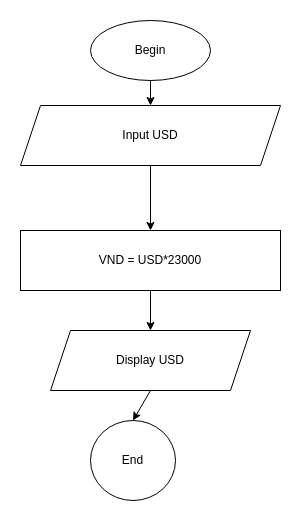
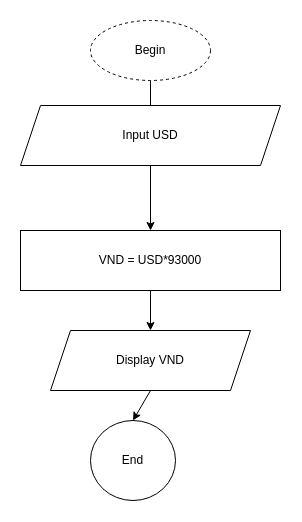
node "Begin": style solid -> dashed
edge "Begin" -> "Input USD": arrowhead classic -> none
node "VND = USD*23000": label "VND = USD*23000" -> "VND = USD*93000"
node "Display USD": label "Display USD" -> "Display VND"
